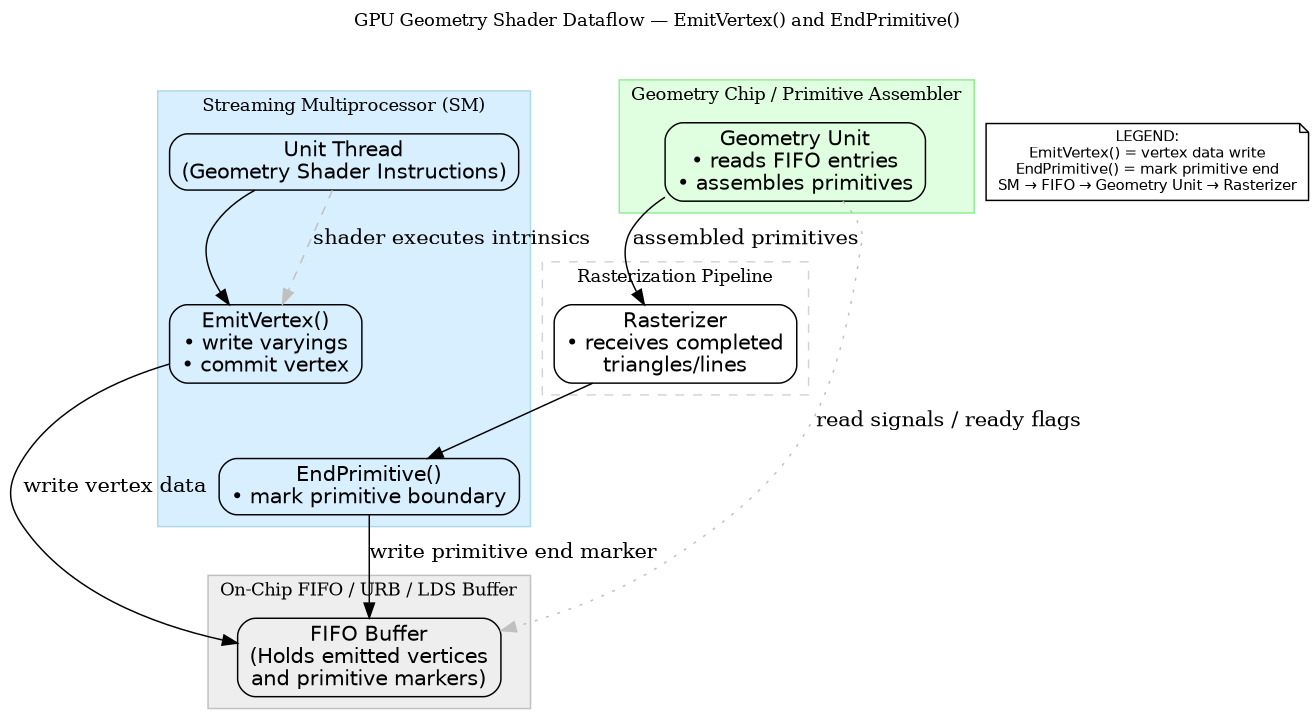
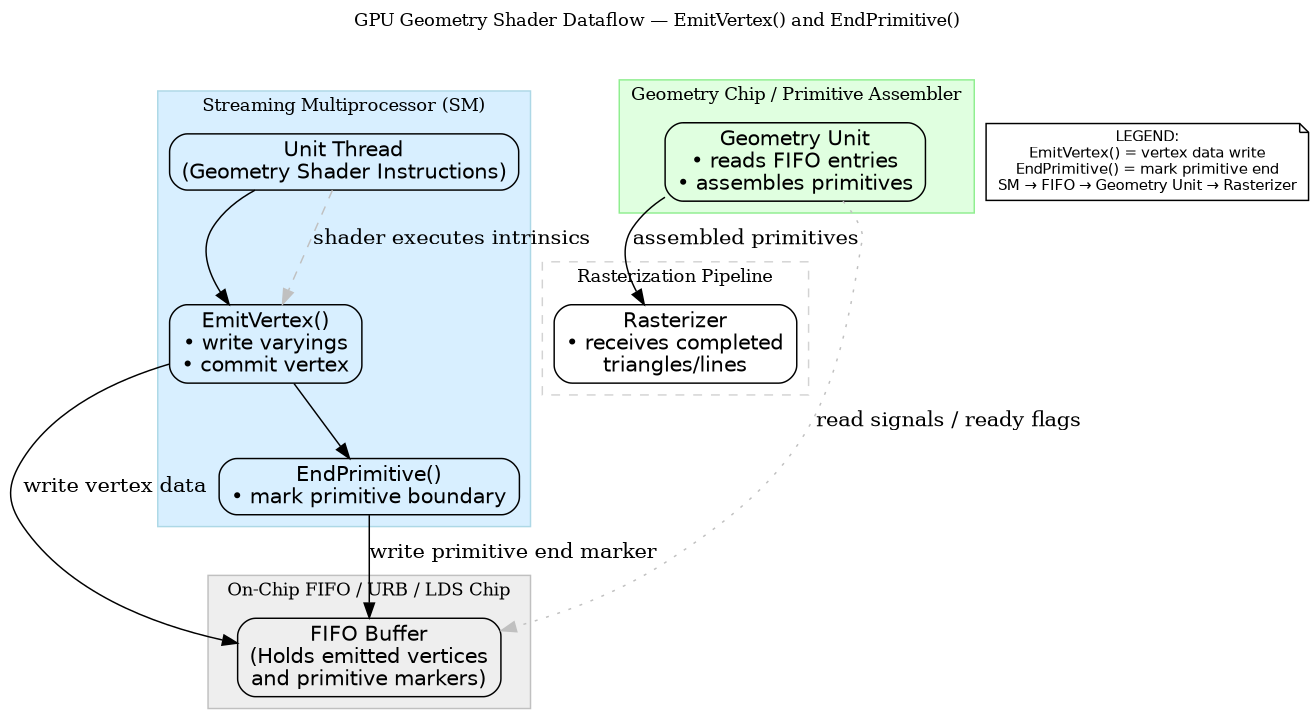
edge "Rasterizer • receives completed triangles/lines" -> "EndPrimitive() • mark primitive boundary": now "EmitVertex() • write varyings • commit vertex" -> "EndPrimitive() • mark primitive boundary"
cluster "On-Chip FIFO / URB / LDS Buffer": label "On-Chip FIFO / URB / LDS Buffer" -> "On-Chip FIFO / URB / LDS Chip"
